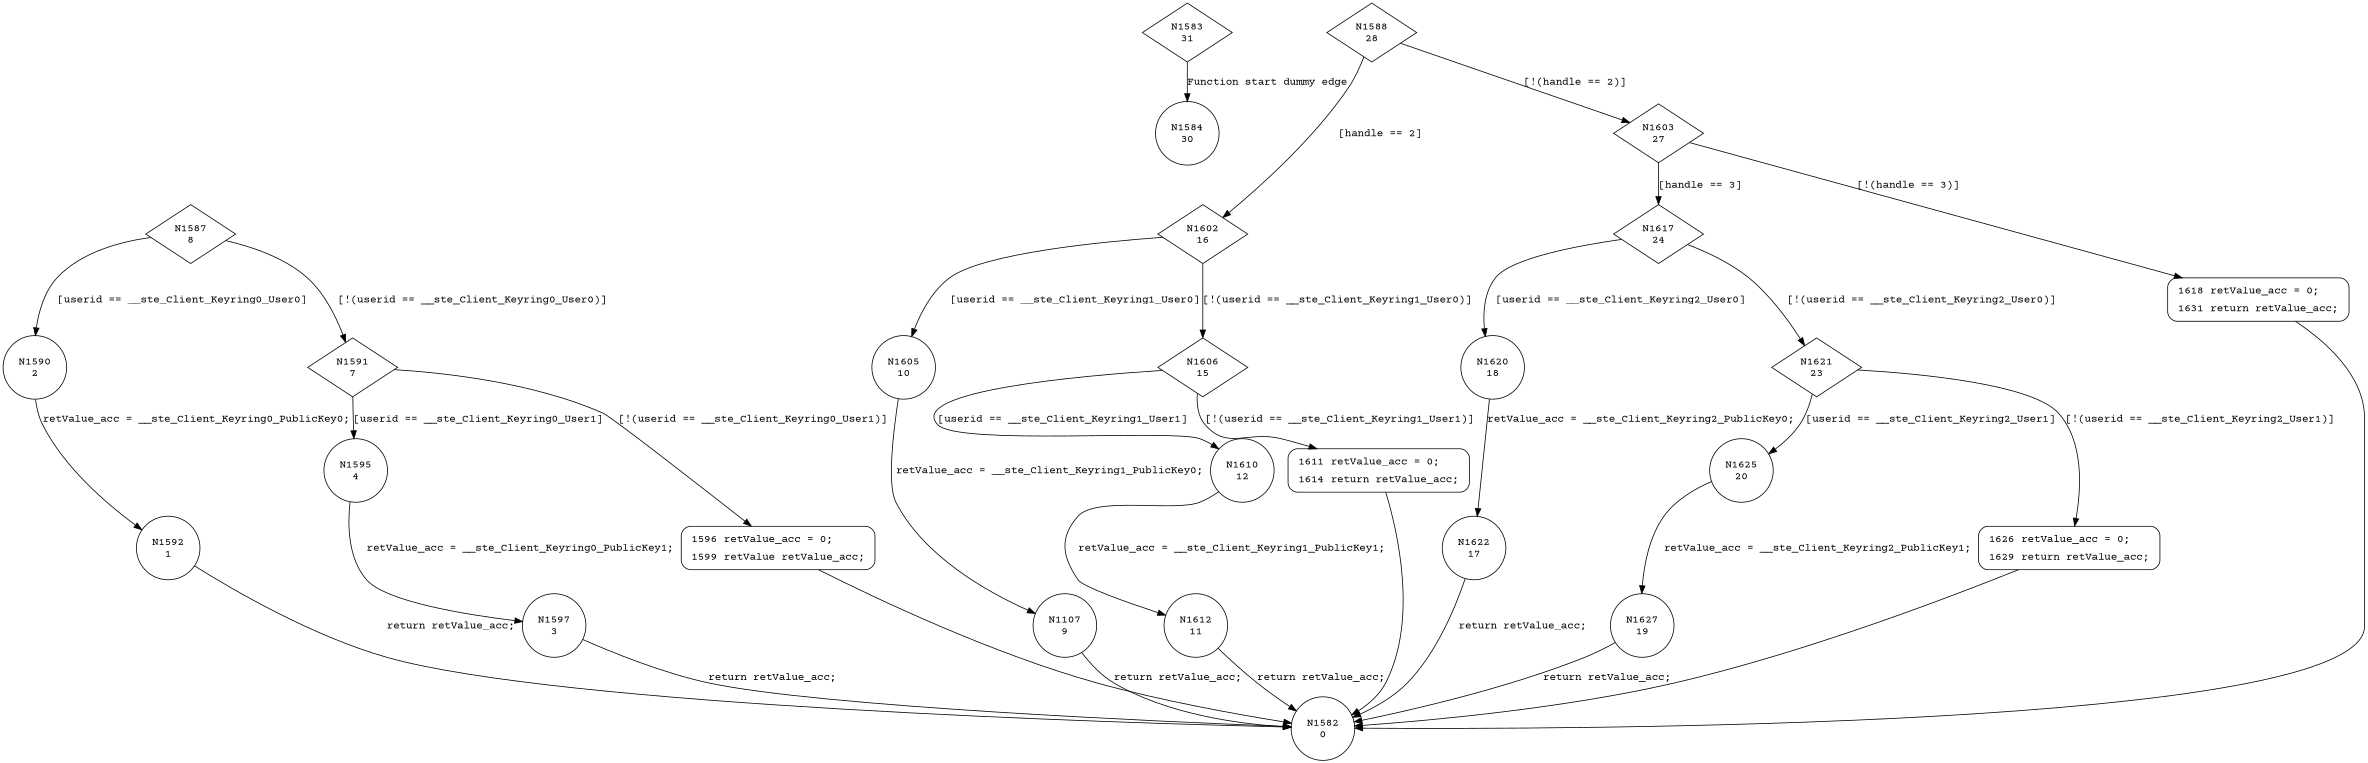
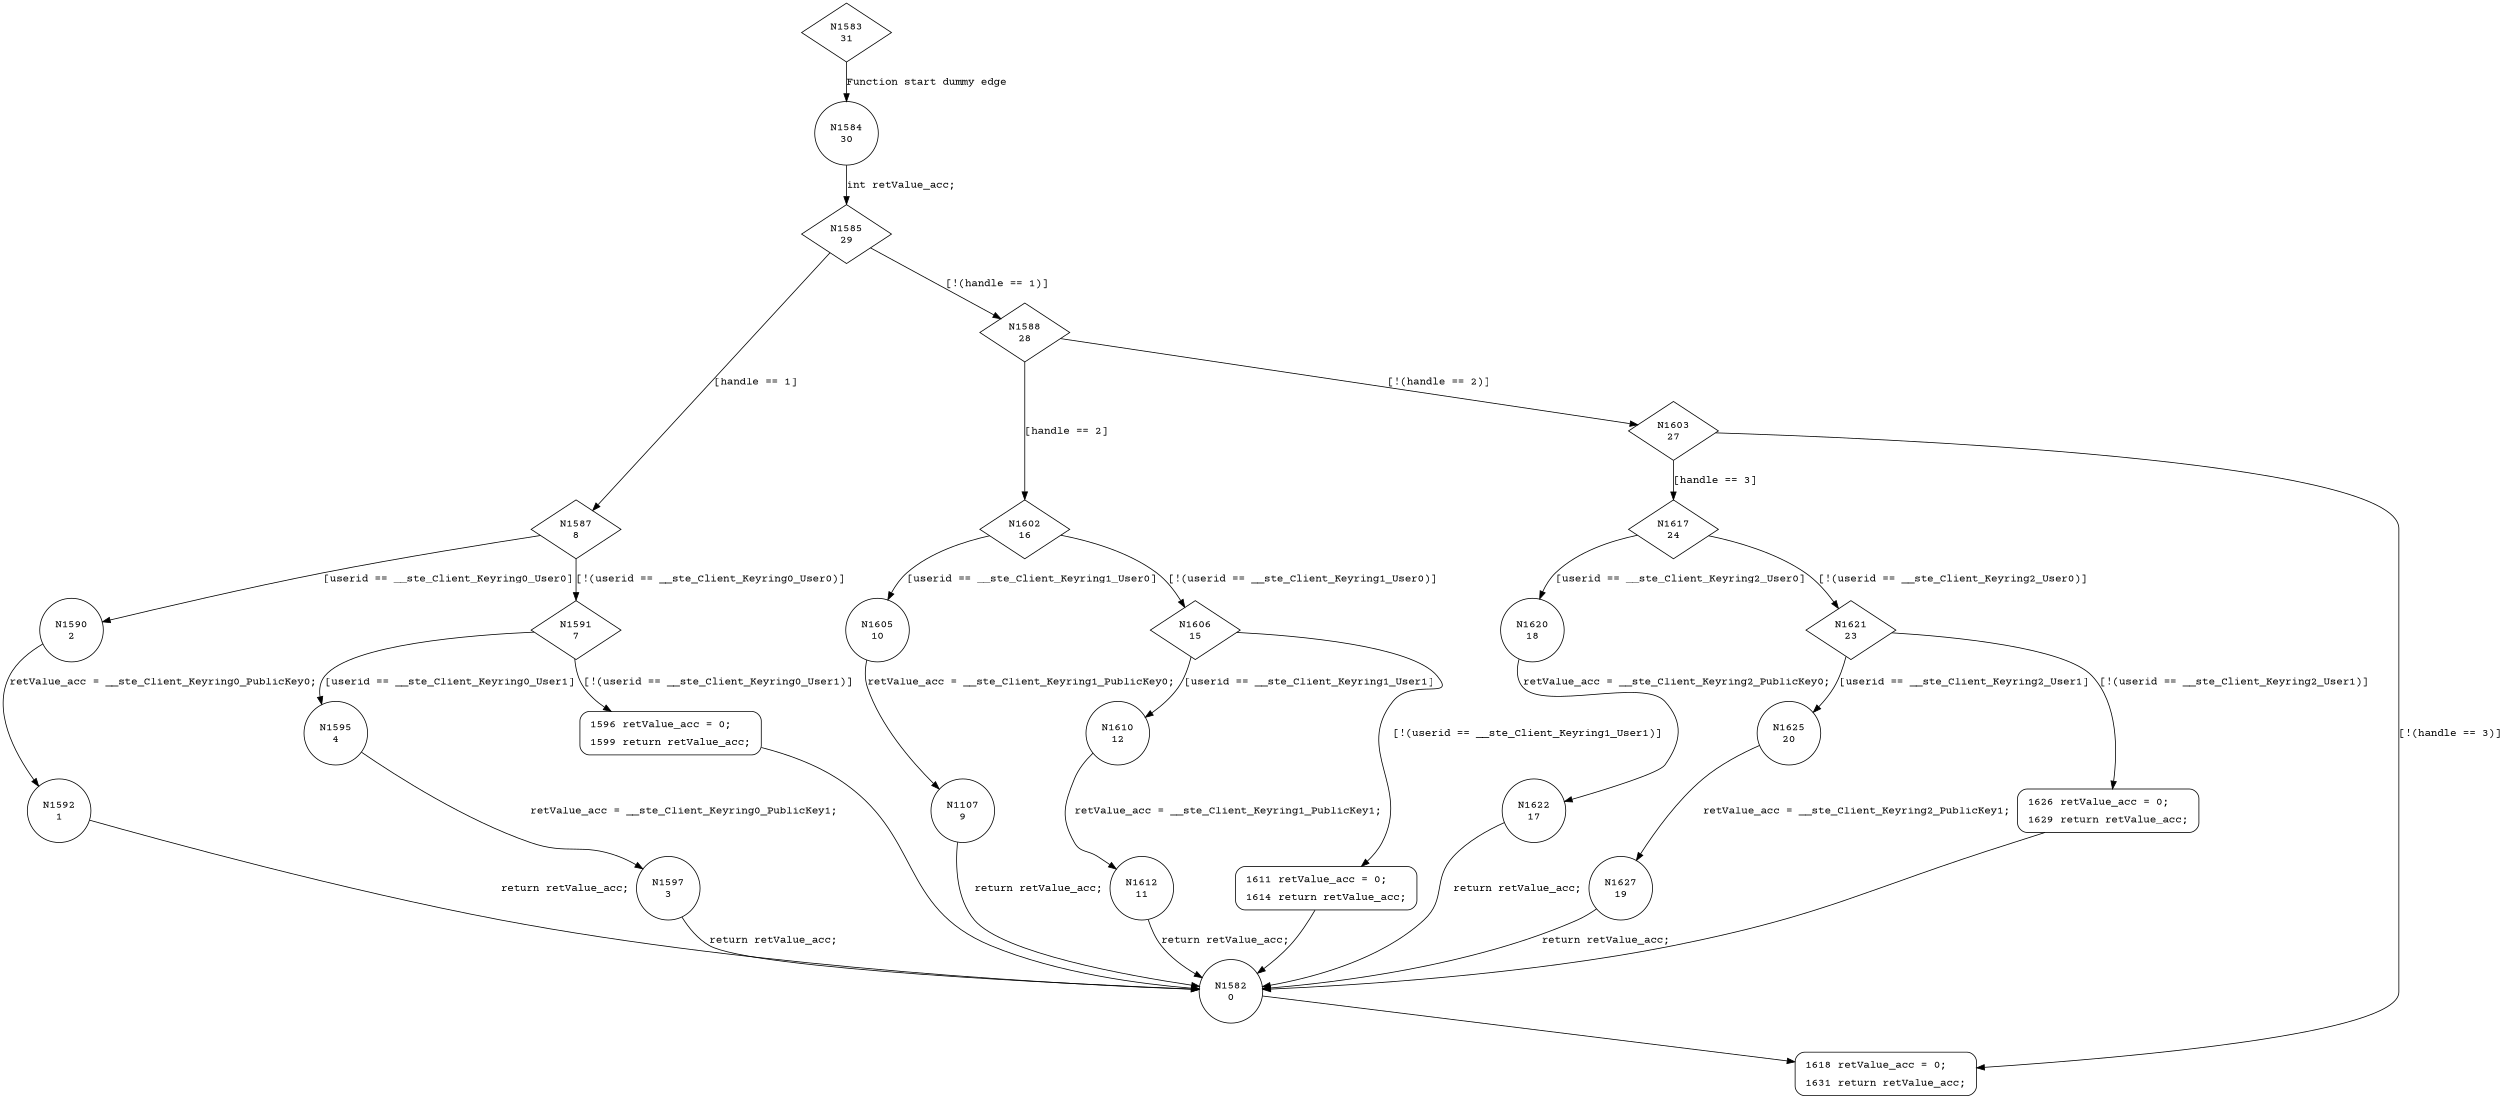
node "N1585 29": added
node "1596": text "retValue retValue_acc;" -> "return retValue_acc;"
edge "1618" -> "N1582 0": reversed
